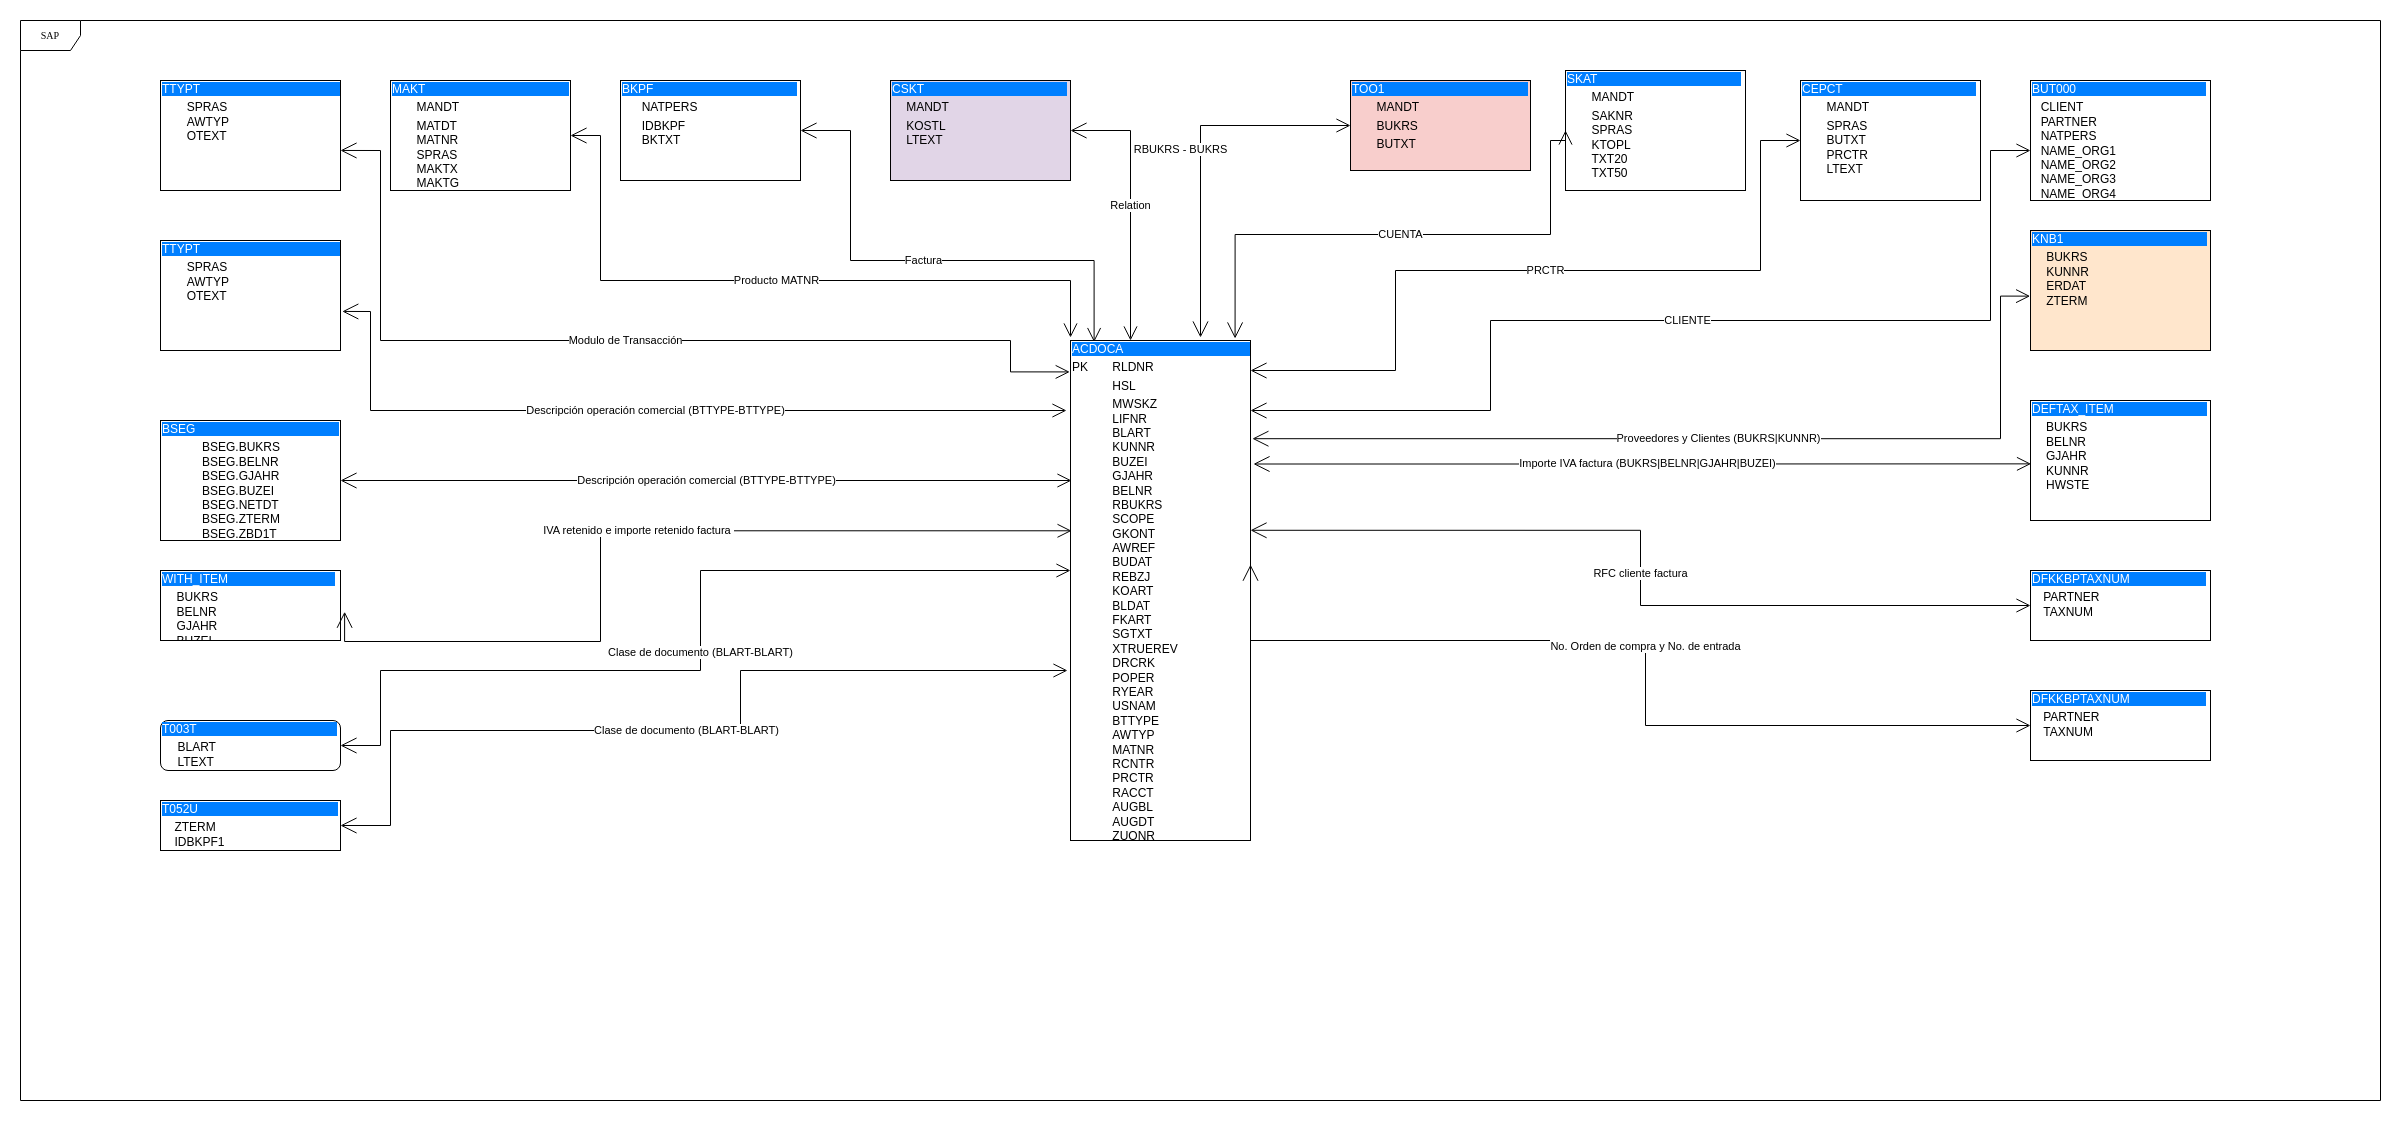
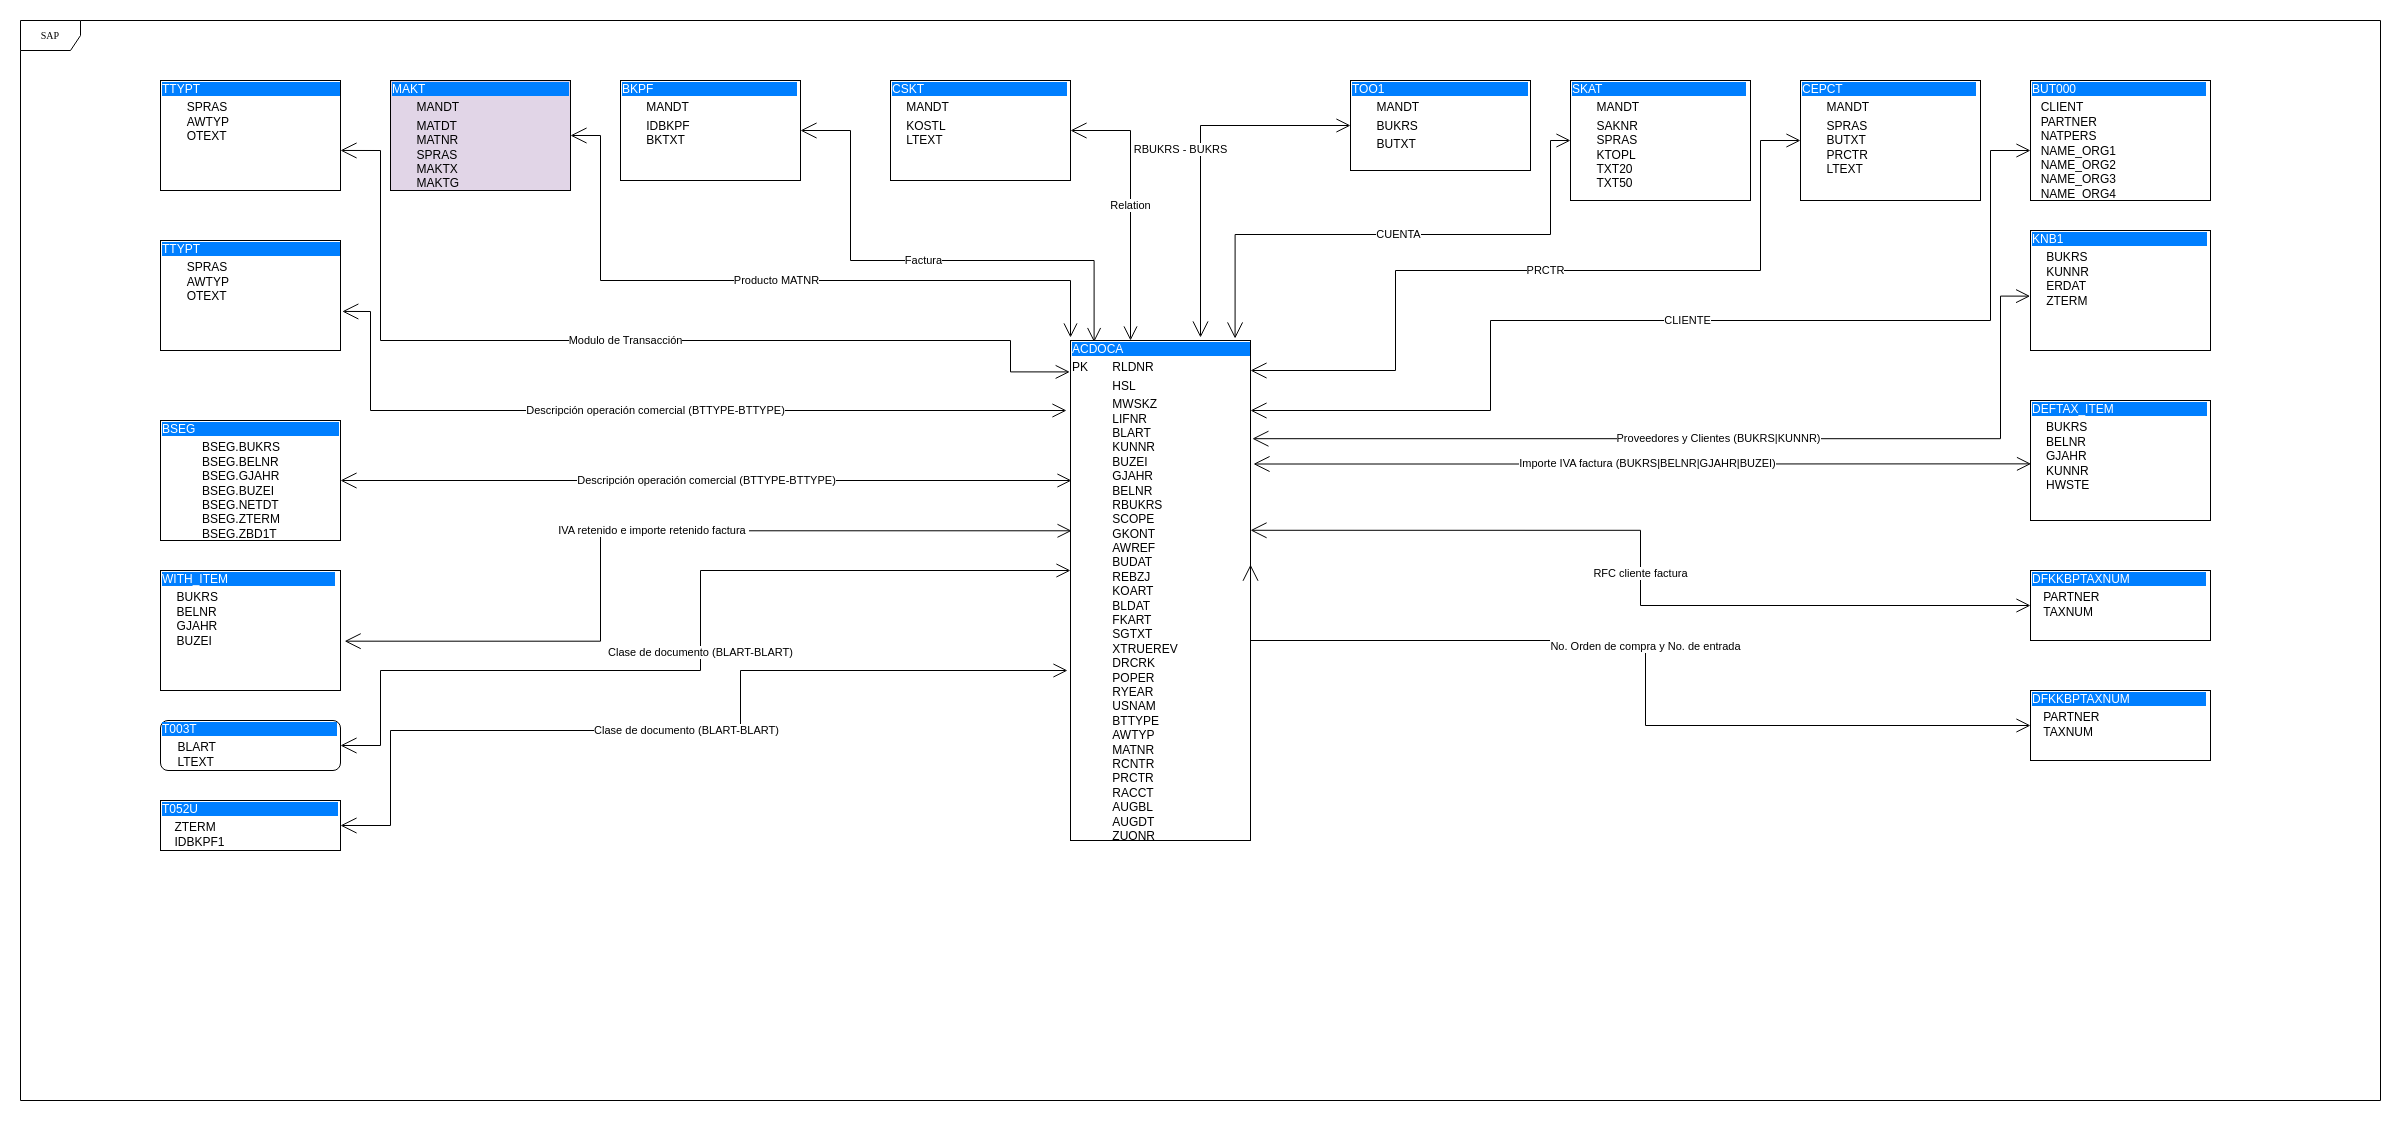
node "BKPF NATPERS IDBKPF BKTXT": label "BKPF NATPERS IDBKPF BKTXT" -> "BKPF MANDT IDBKPF BKTXT"
node "TOO1 MANDT BUKRS BUTXT": fillcolor #f8cecc -> #ffffff
node "CSKT MANDT KOSTL LTEXT": fillcolor #e1d5e7 -> #ffffff
node "SKAT MANDT SAKNR SPRAS KTOPL TXT20 TXT50": moved (1656, 131) -> (1661, 141)
node "MAKT MANDT MATDT MATNR SPRAS MAKTX MAKTG": fillcolor #ffffff -> #e1d5e7
node "KNB1 BUKRS KUNNR ERDAT ZTERM": fillcolor #ffe6cc -> #ffffff
node "WITH_ITEM BUKRS BELNR GJAHR BUZEI": size 180x70 -> 180x120
